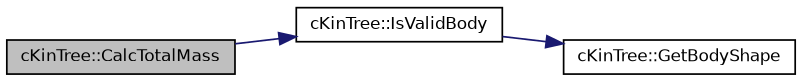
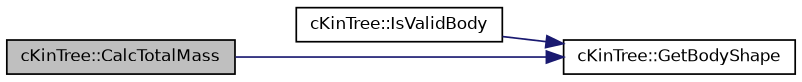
edge "cKinTree::CalcTotalMass" -> "cKinTree::IsValidBody": now "cKinTree::CalcTotalMass" -> "cKinTree::GetBodyShape"
